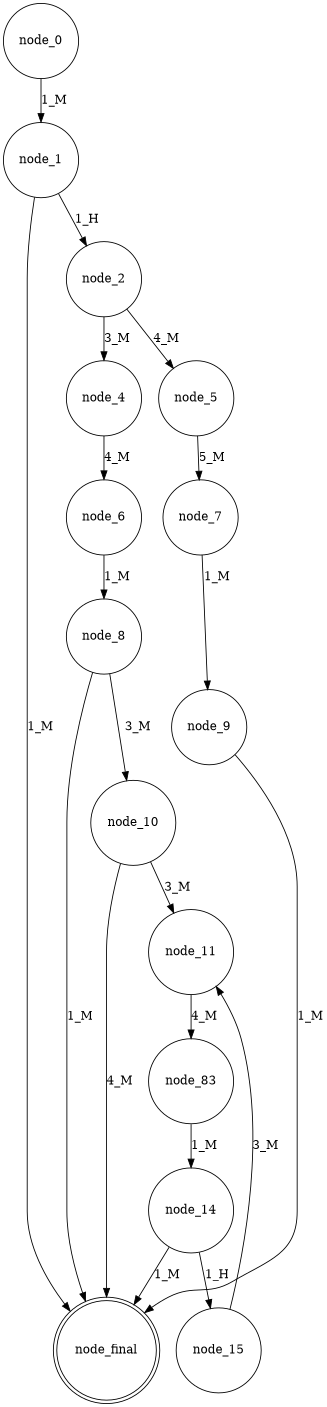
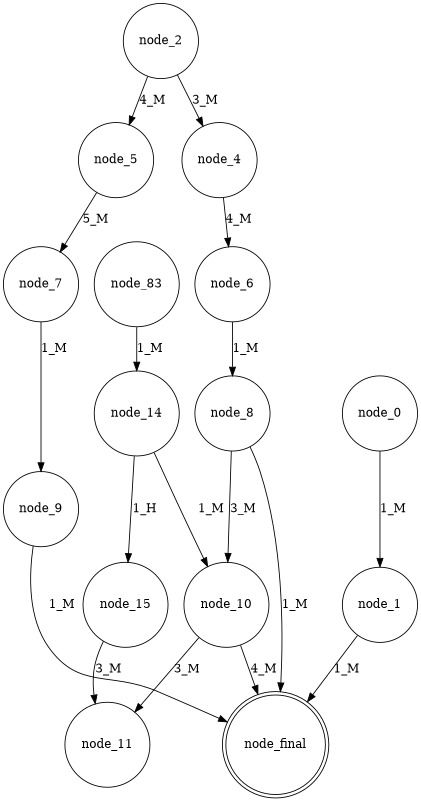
edge "node_1" -> "node_2": removed, label "1_H"
edge "node_11" -> "node_83": removed, label "4_M"
edge "node_14" -> "node_final": now "node_14" -> "node_10"
